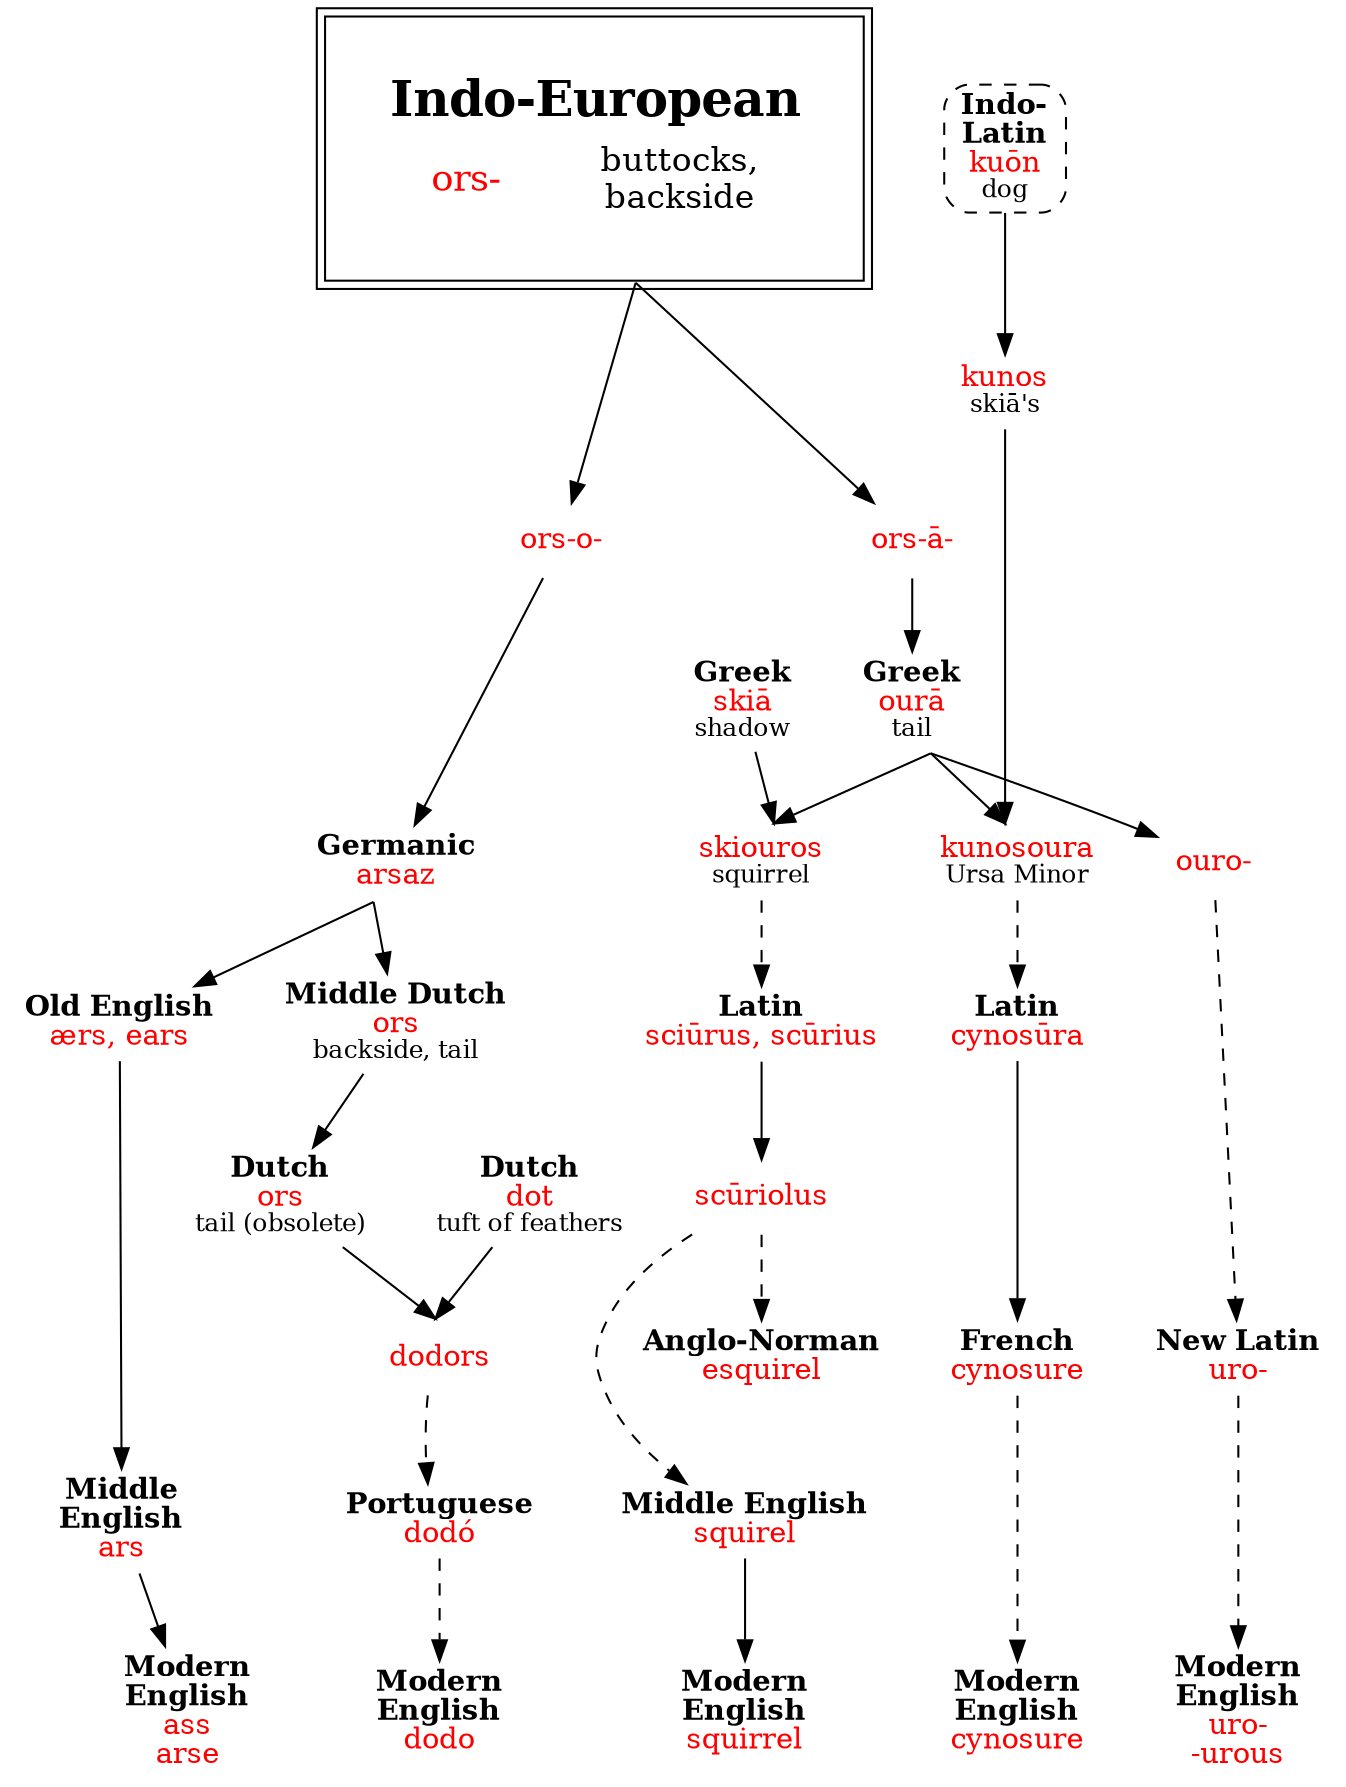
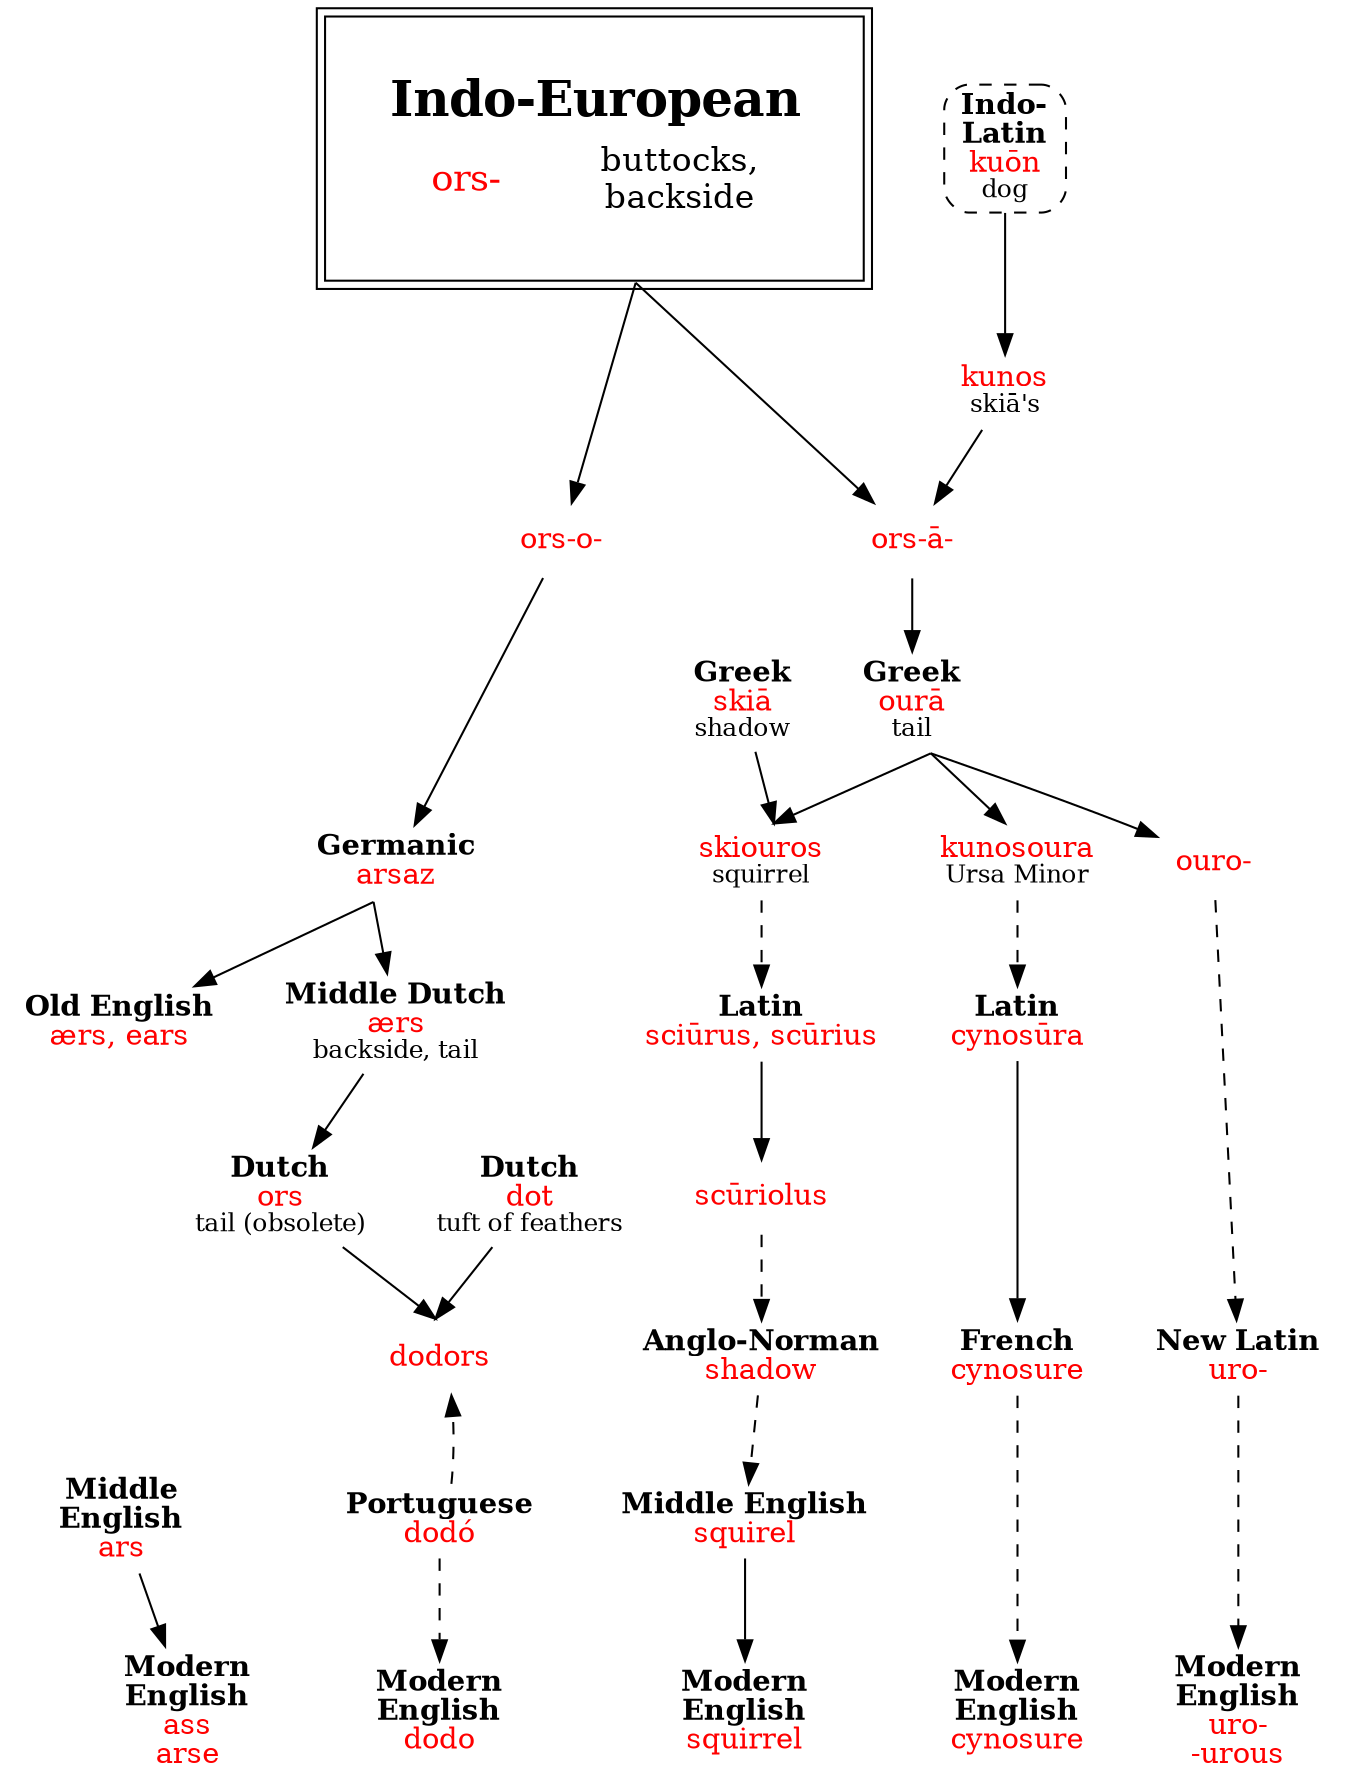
edge "kunos" -> "kunosoura": now "kunos" -> "ors-ā-"
node "Middle Dutch": text "ors" -> "ærs"
edge "Old English" -> "Middle": removed
edge "scūriolus" -> "Middle English": now "Anglo-Norman" -> "Middle English"
node "Anglo-Norman": text "esquirel" -> "shadow"
edge "dodors" -> "Portuguese": reversed
